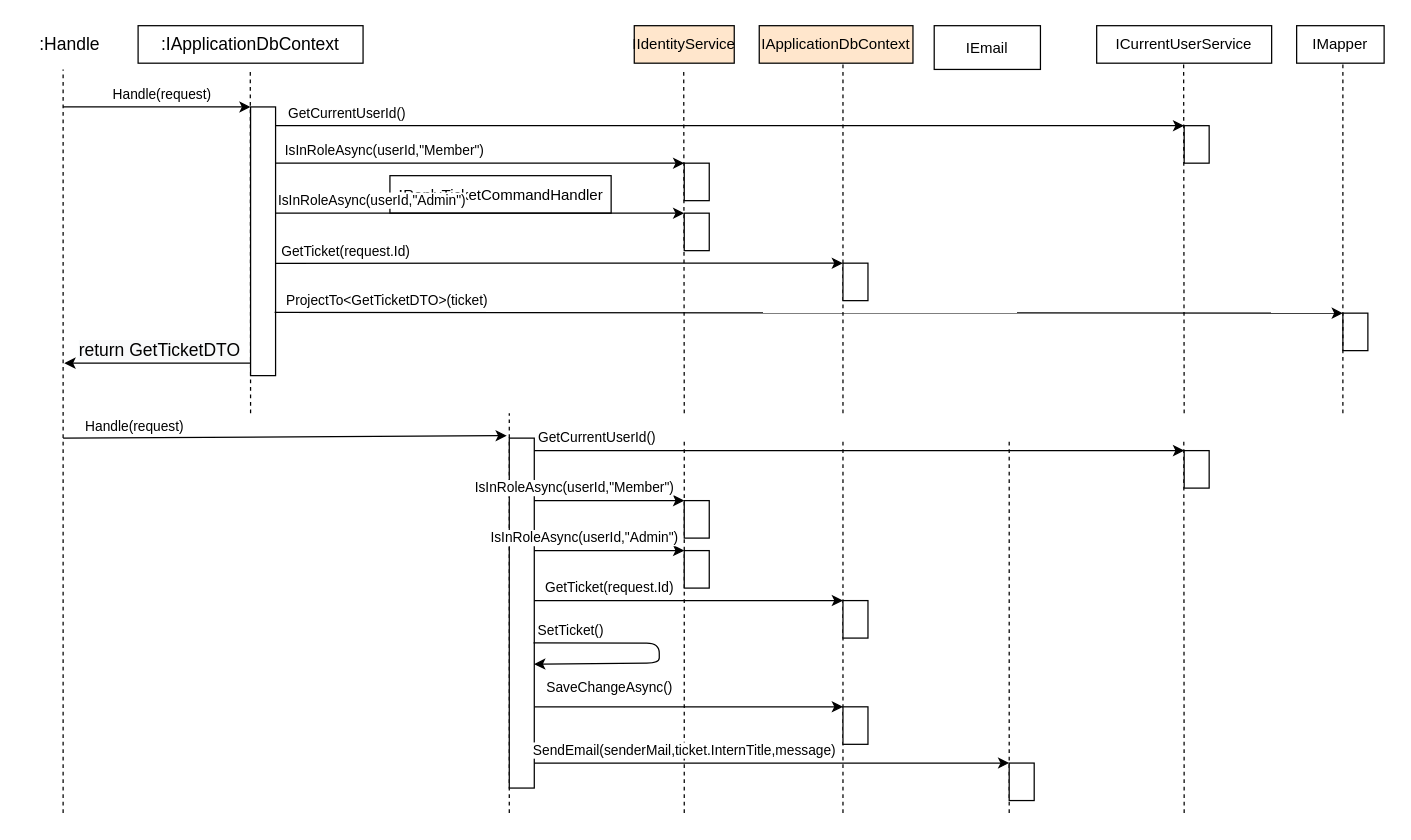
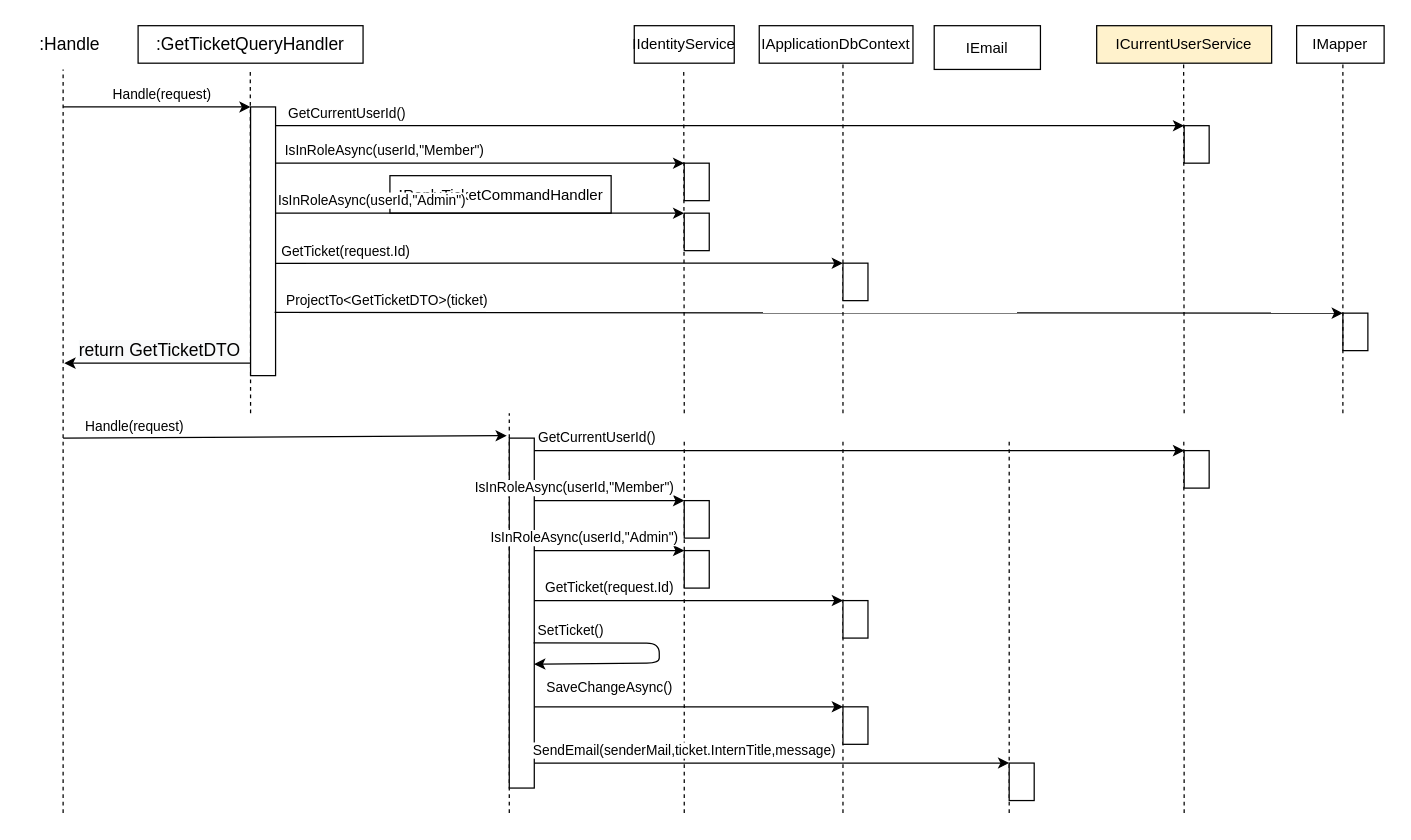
node ":IApplicationDbContext": label ":IApplicationDbContext" -> ":GetTicketQueryHandler"
node "IIdentityService": fillcolor #ffe6cc -> #ffffff
node "IApplicationDbContext": fillcolor #ffe6cc -> #ffffff
node "ICurrentUserService": fillcolor #ffffff -> #fff2cc
